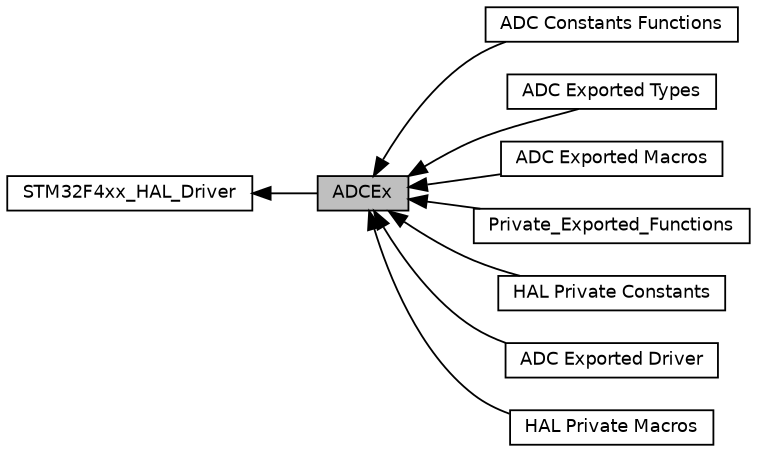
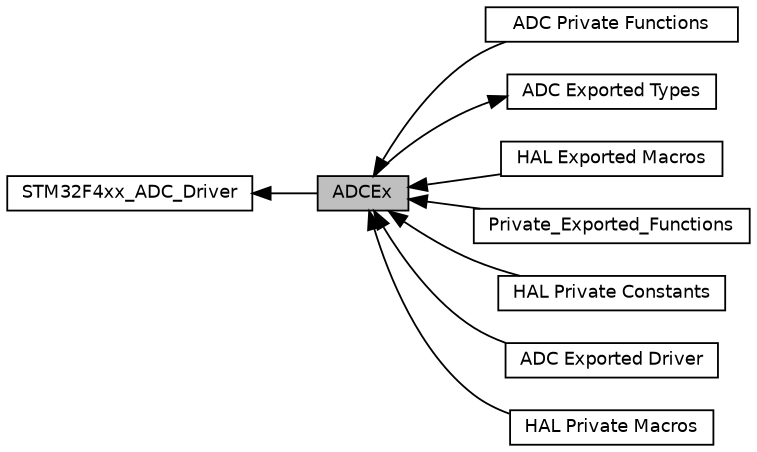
node "ADC Constants Functions": label "ADC Constants Functions" -> "ADC Private Functions"
edge "ADC Exported Types" -> "ADCEx": reversed
node "ADC Exported Macros": label "ADC Exported Macros" -> "HAL Exported Macros"
node "STM32F4xx_HAL_Driver": label "STM32F4xx_HAL_Driver" -> "STM32F4xx_ADC_Driver"
